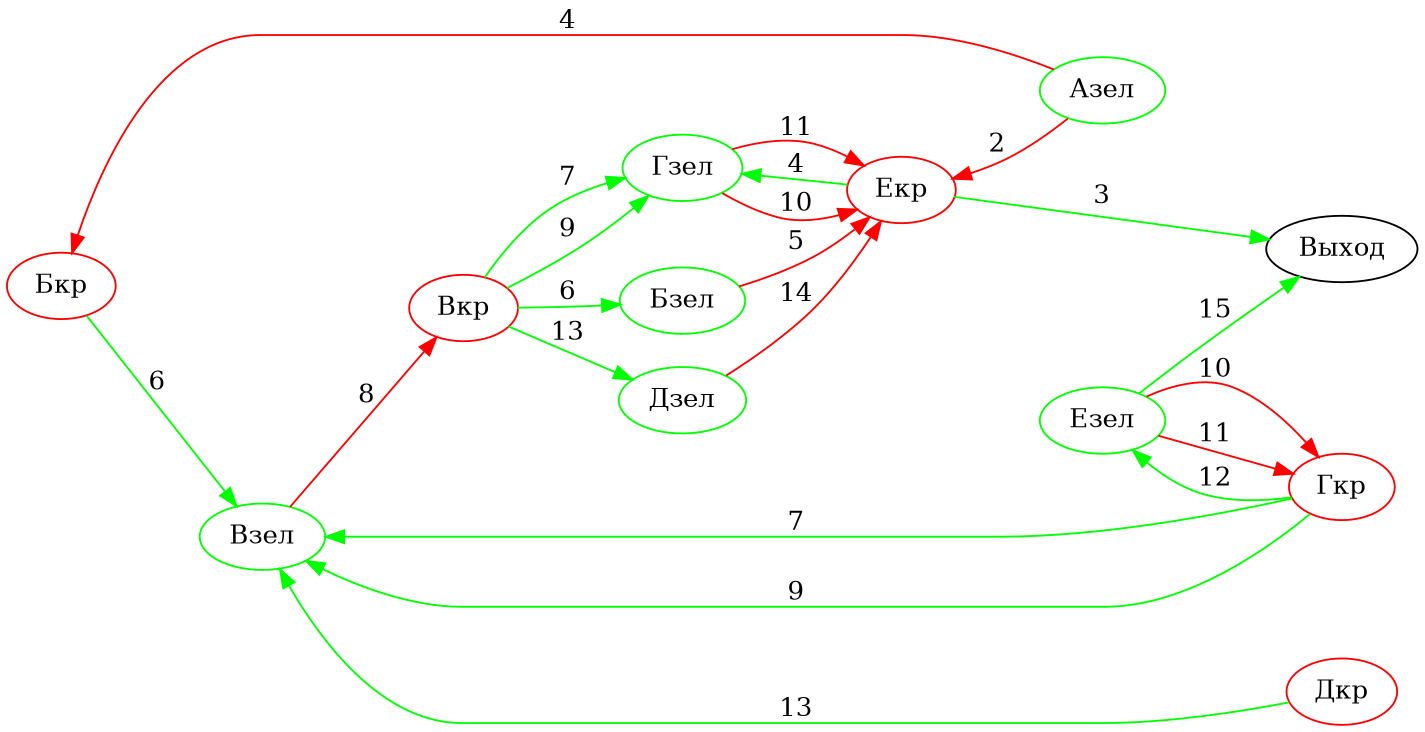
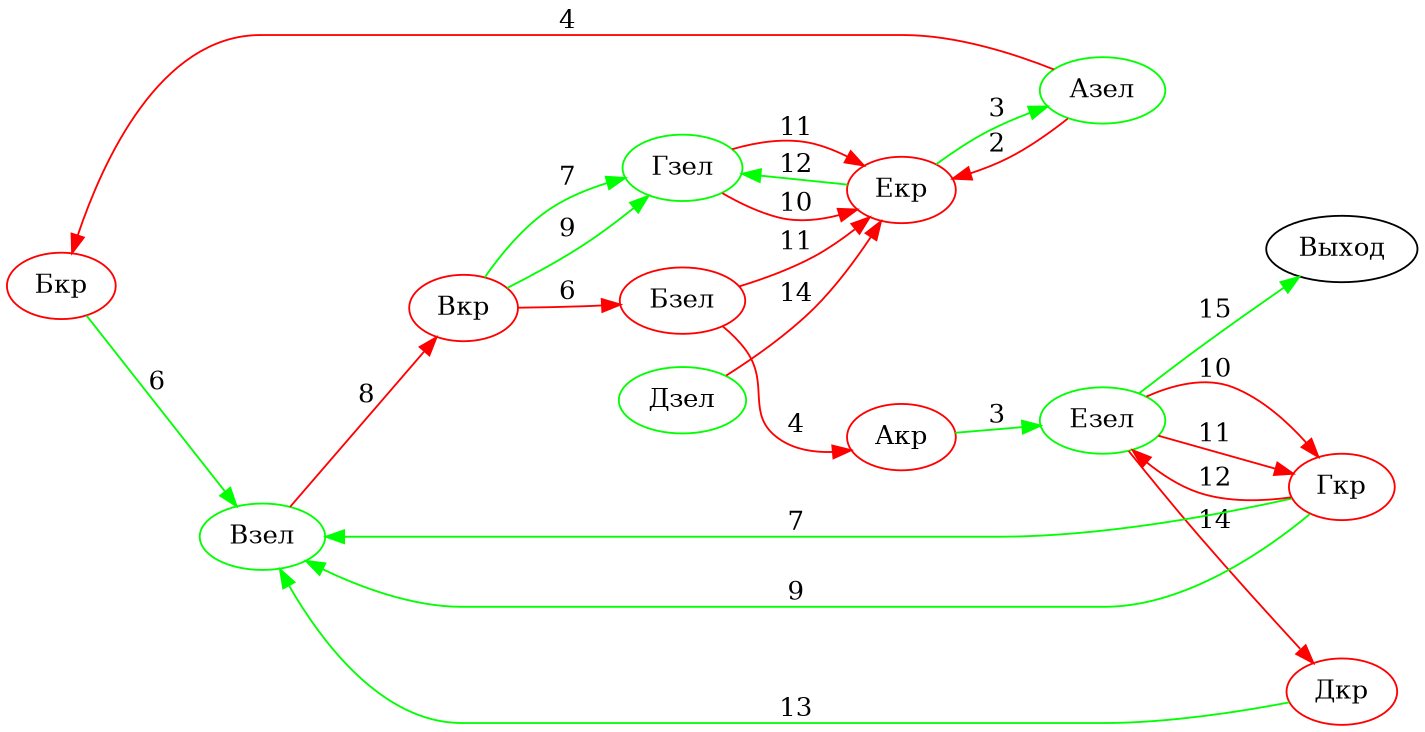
edge "Екр" -> "Гзел": label "4" -> "12"
edge "Екр" -> "Выход": now "Екр" -> "Азел"
edge "Бзел" -> "Екр": label "5" -> "11"
node "Бзел": color green -> red
edge "Вкр" -> "Бзел": color green -> red
edge "Вкр" -> "Дзел": removed, label "13"
node "Акр": added
edge "Гкр" -> "Езел": color green -> red
edge "Езел" -> "Дкр": added, label "14"
